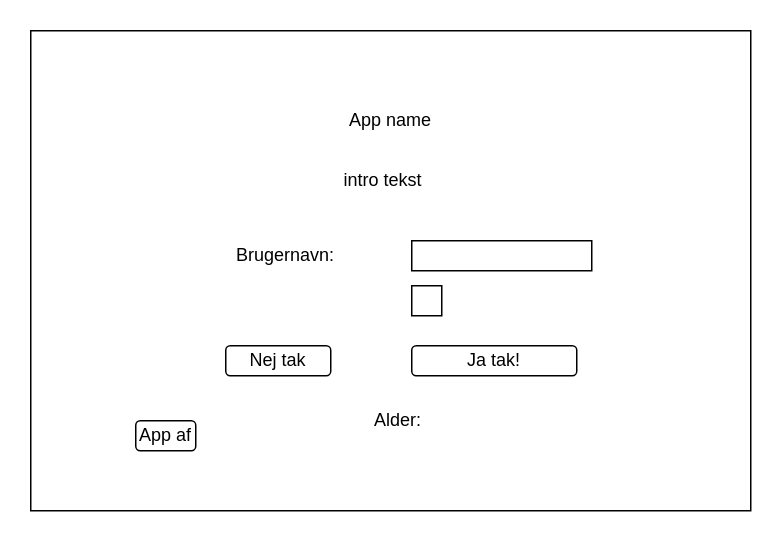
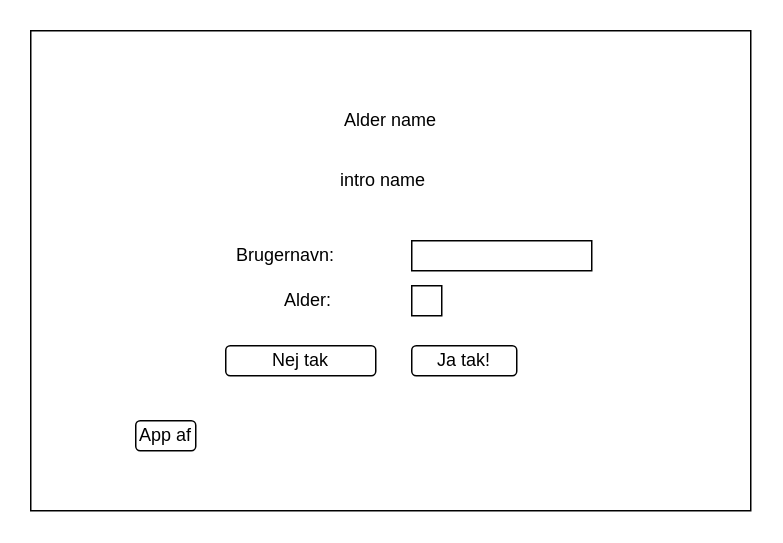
node "App name": label "App name" -> "Alder name"
node "intro tekst": label "intro tekst" -> "intro name"
node "Nej tak": size 105x30 -> 150x30
node "Ja tak!": size 165x30 -> 105x30
node "Alder:": moved (398, 421) -> (308, 301)
